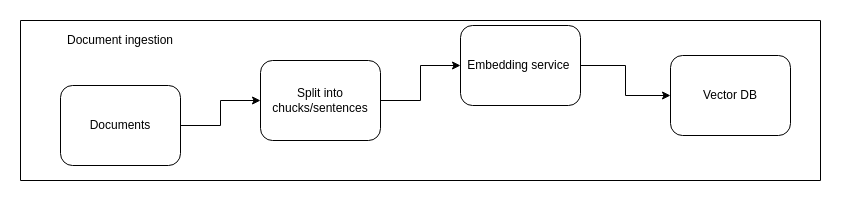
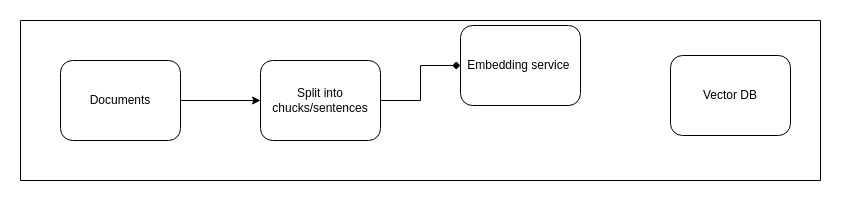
node "Document ingestion": removed
edge "Split into chucks/sentences" -> "Embedding service": arrowhead classic -> diamond
edge "Embedding service" -> "Vector DB": removed
node "Documents": moved (121, 126) -> (121, 101)
